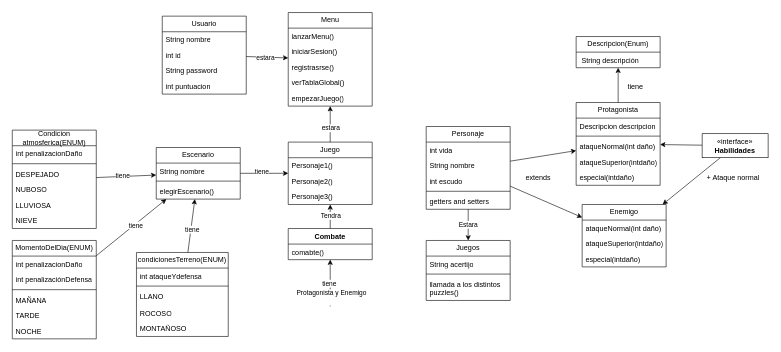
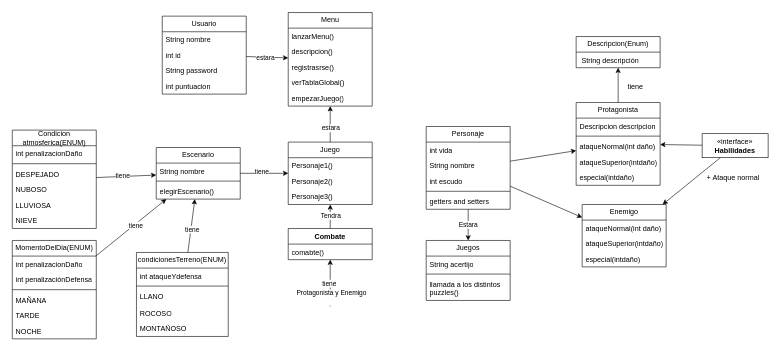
node "iniciarSesion()": label "iniciarSesion()" -> "descripcion()"
node "extends": removed
